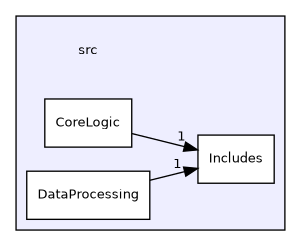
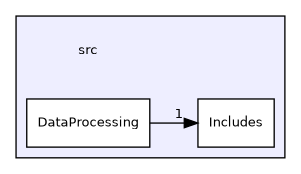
node "CoreLogic": removed
